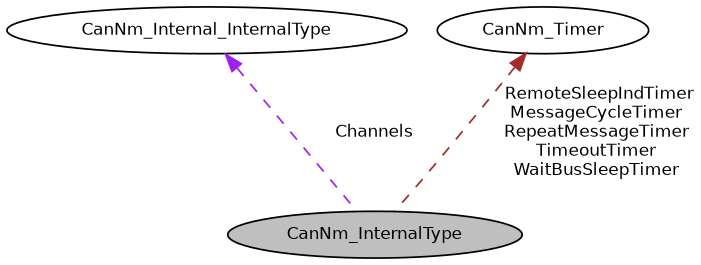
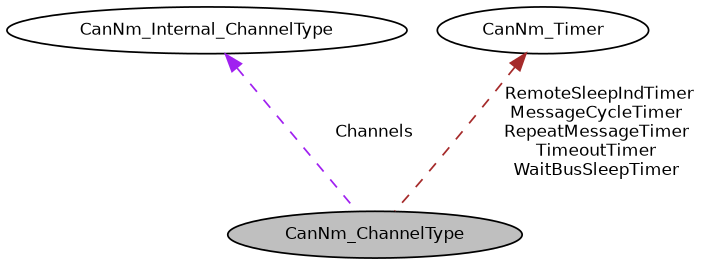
node "CanNm_Internal_InternalType": label "CanNm_Internal_InternalType" -> "CanNm_Internal_ChannelType"
node "CanNm_InternalType": label "CanNm_InternalType" -> "CanNm_ChannelType"
